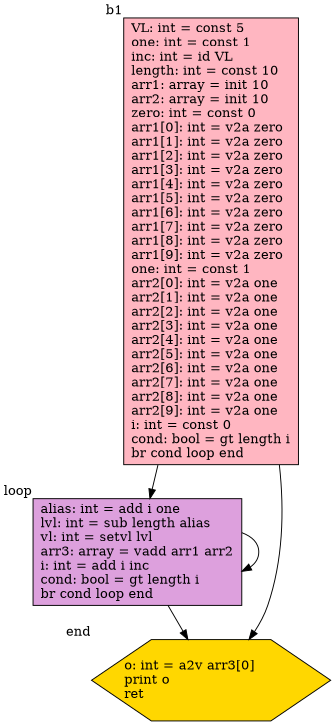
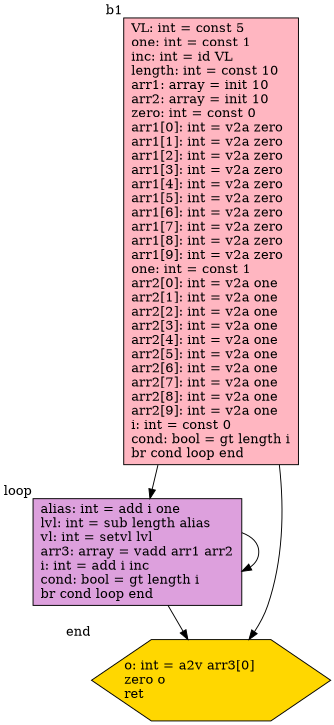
node "o: int = a2v arr3[0] print o ret end": label "o: int = a2v arr3[0] print o ret end" -> "o: int = a2v arr3[0] zero o ret end"
